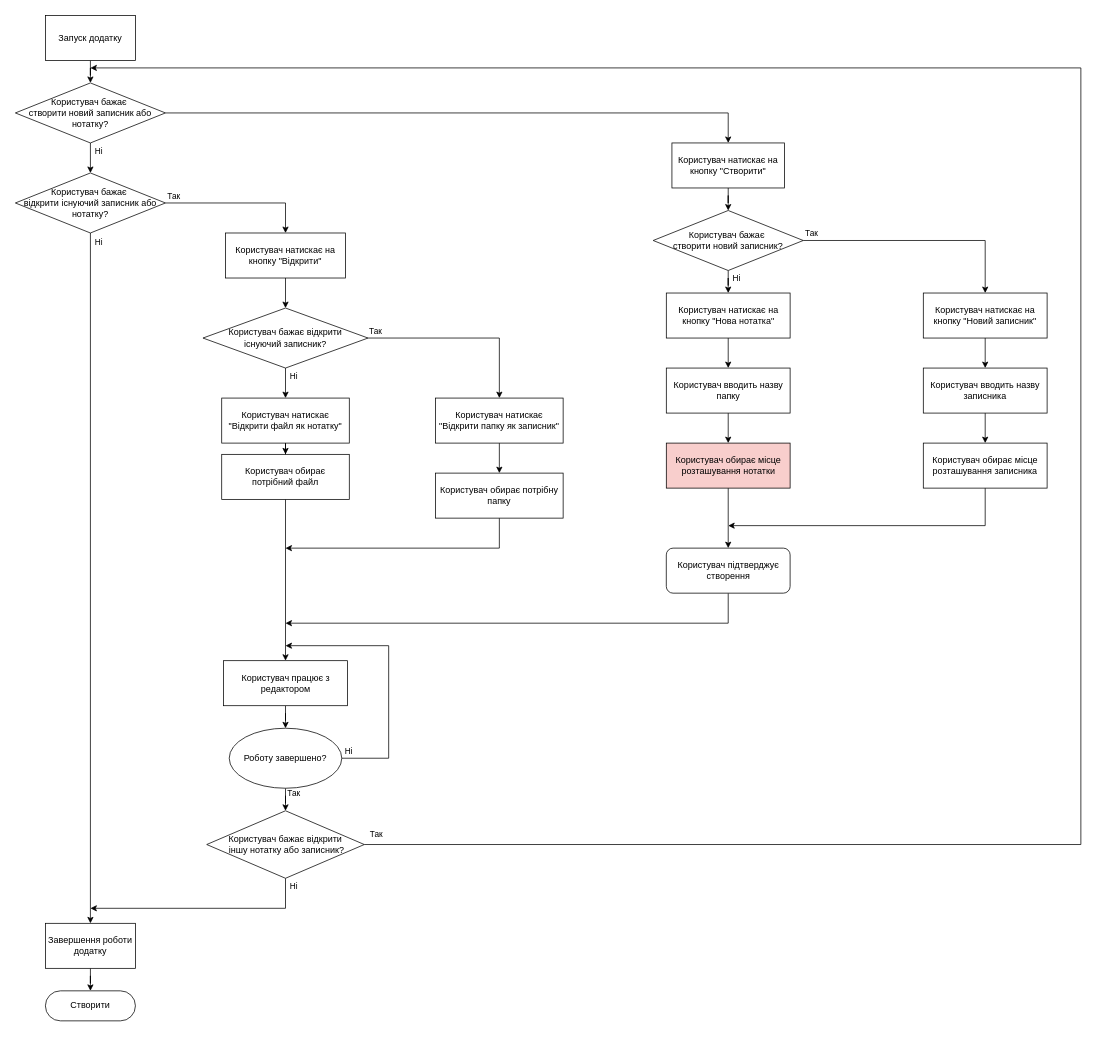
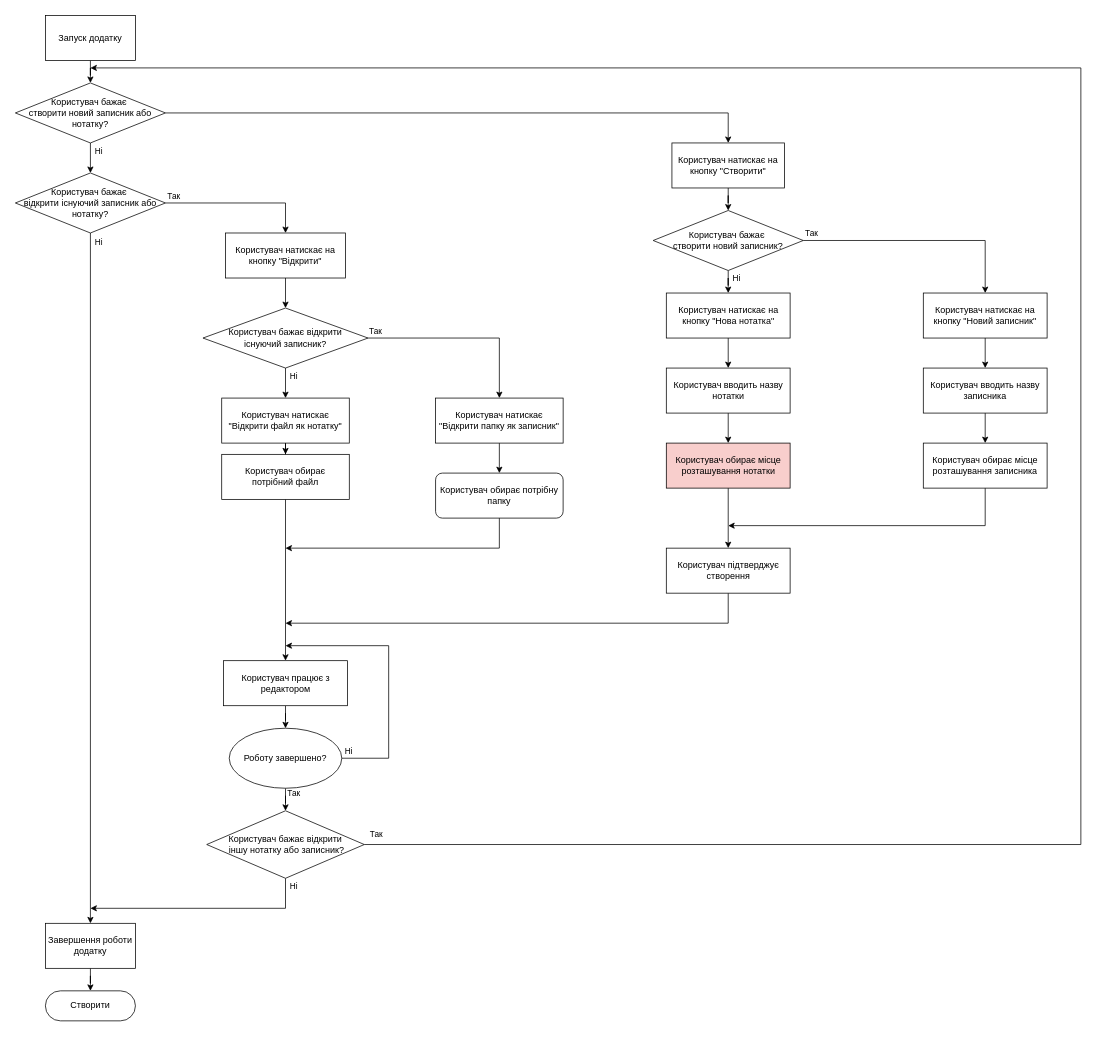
node "Користувач вводить назву папку": label "Користувач вводить назву папку" -> "Користувач вводить назву нотатки"
node "Користувач обирає потрібну папку": shape rectangle -> rounded rectangle
node "Користувач підтверджує створення": shape rounded rectangle -> rectangle
